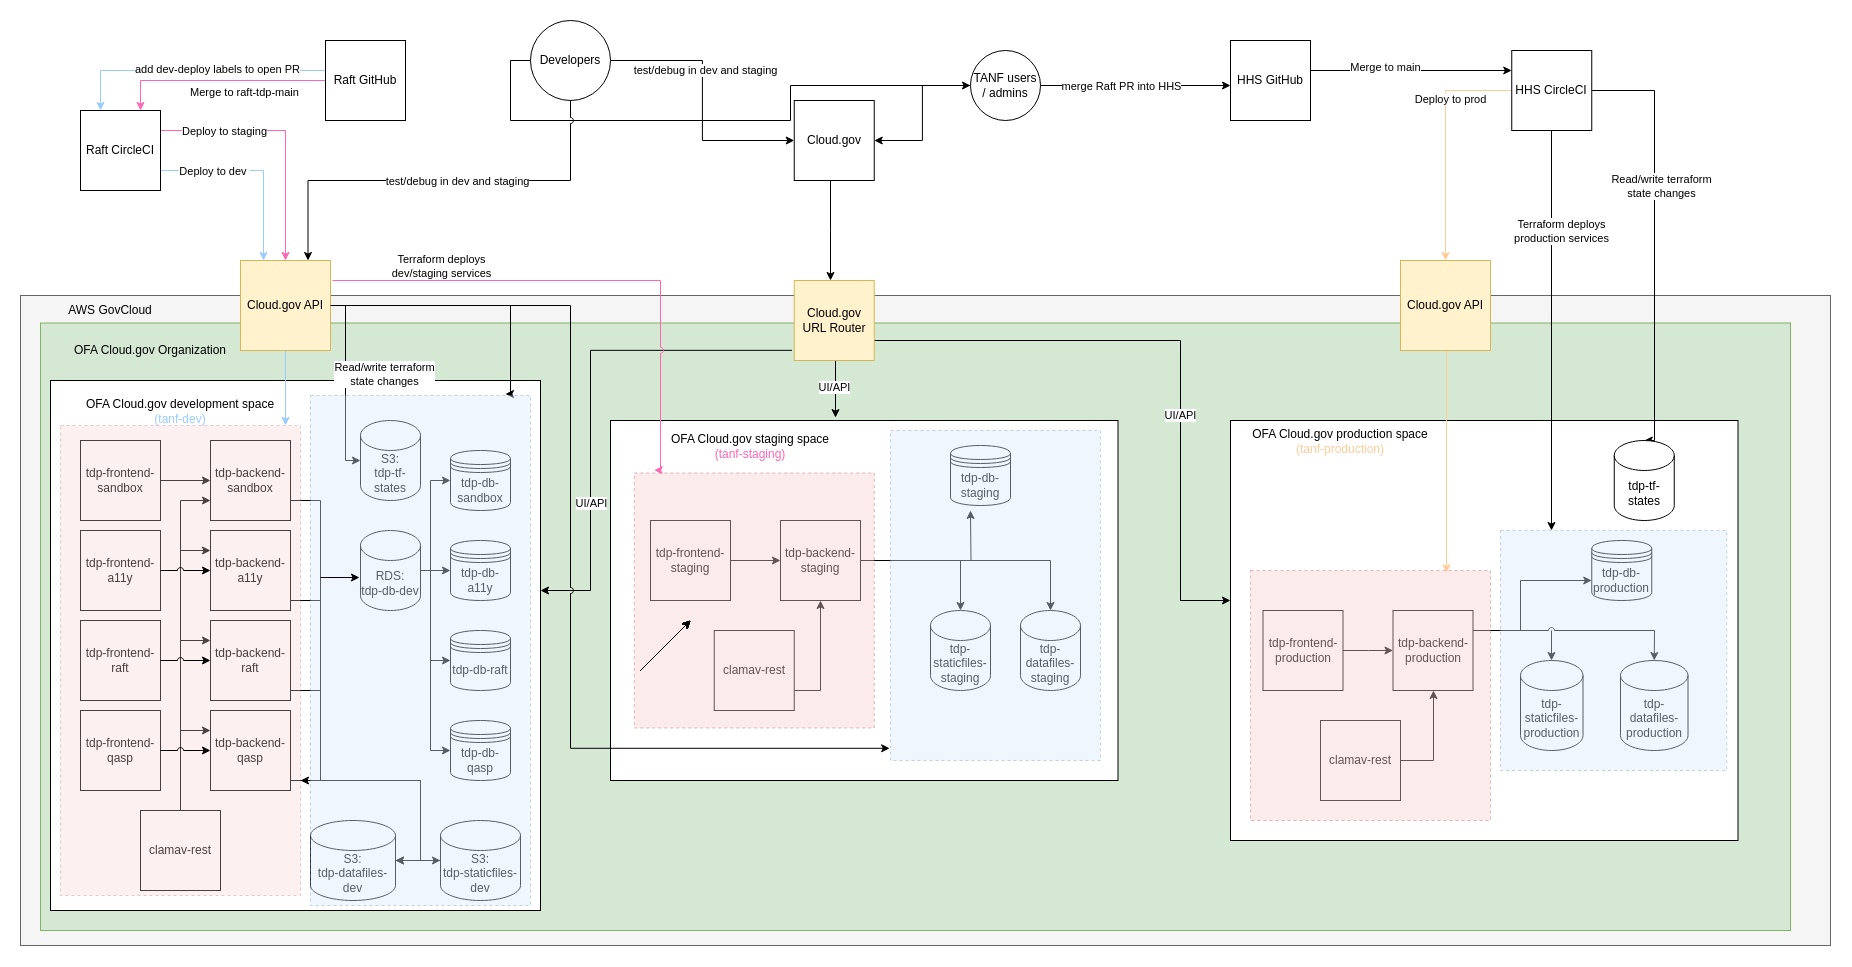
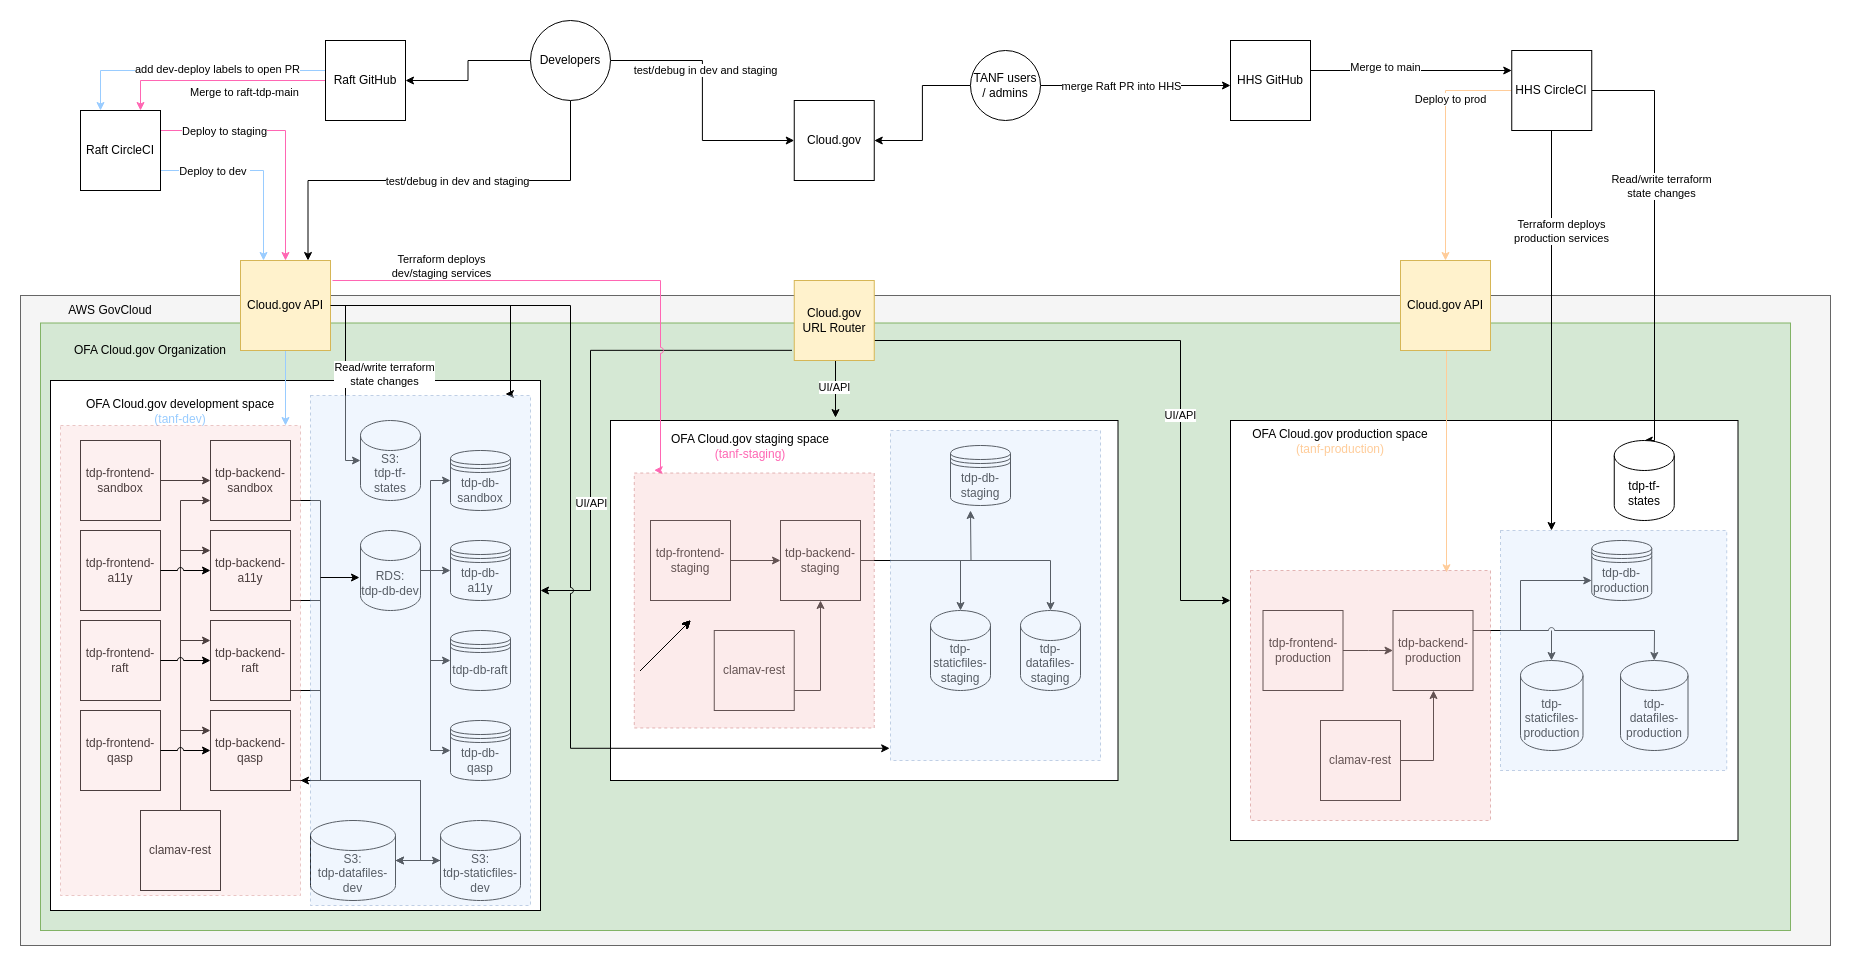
edge "Developers" -> "TANF users / admins": now "Developers" -> "Raft GitHub"
edge "Cloud.gov" -> "Cloud.gov URL Router": removed
